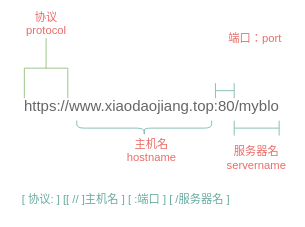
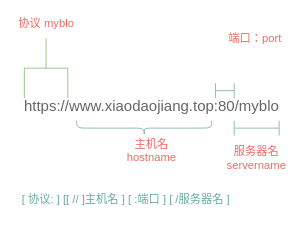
node "协议 protocol": label "协议 protocol" -> "协议 myblo"
